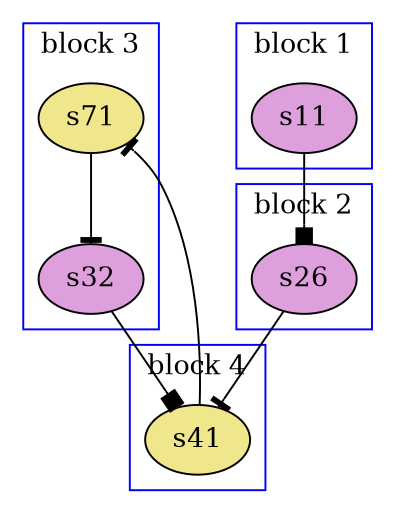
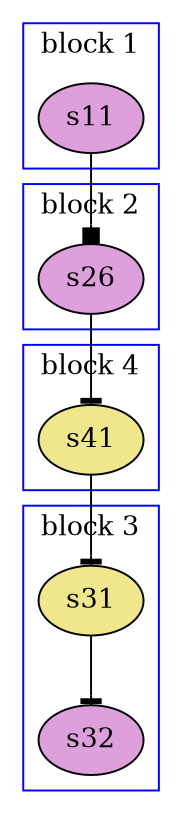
node "s71": label "s71" -> "s31"
edge "s32" -> "s41": removed
